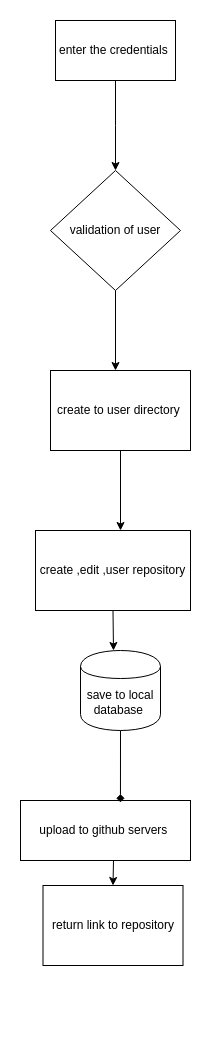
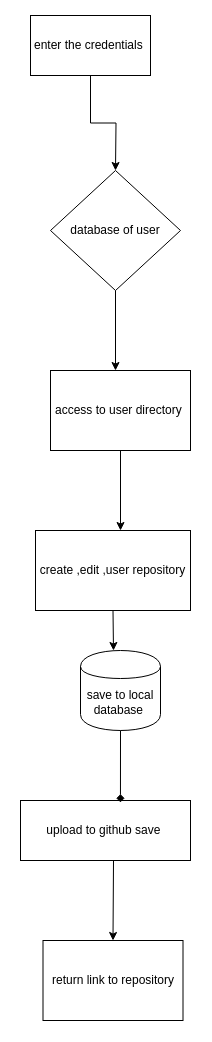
node "enter the credentials": moved (116, 51) -> (91, 46)
node "validation of user": label "validation of user" -> "database of user"
node "create to user directory": label "create to user directory" -> "access to user directory"
node "upload to github servers": label "upload to github servers" -> "upload to github save"
node "return link to repository": moved (113, 926) -> (113, 981)
